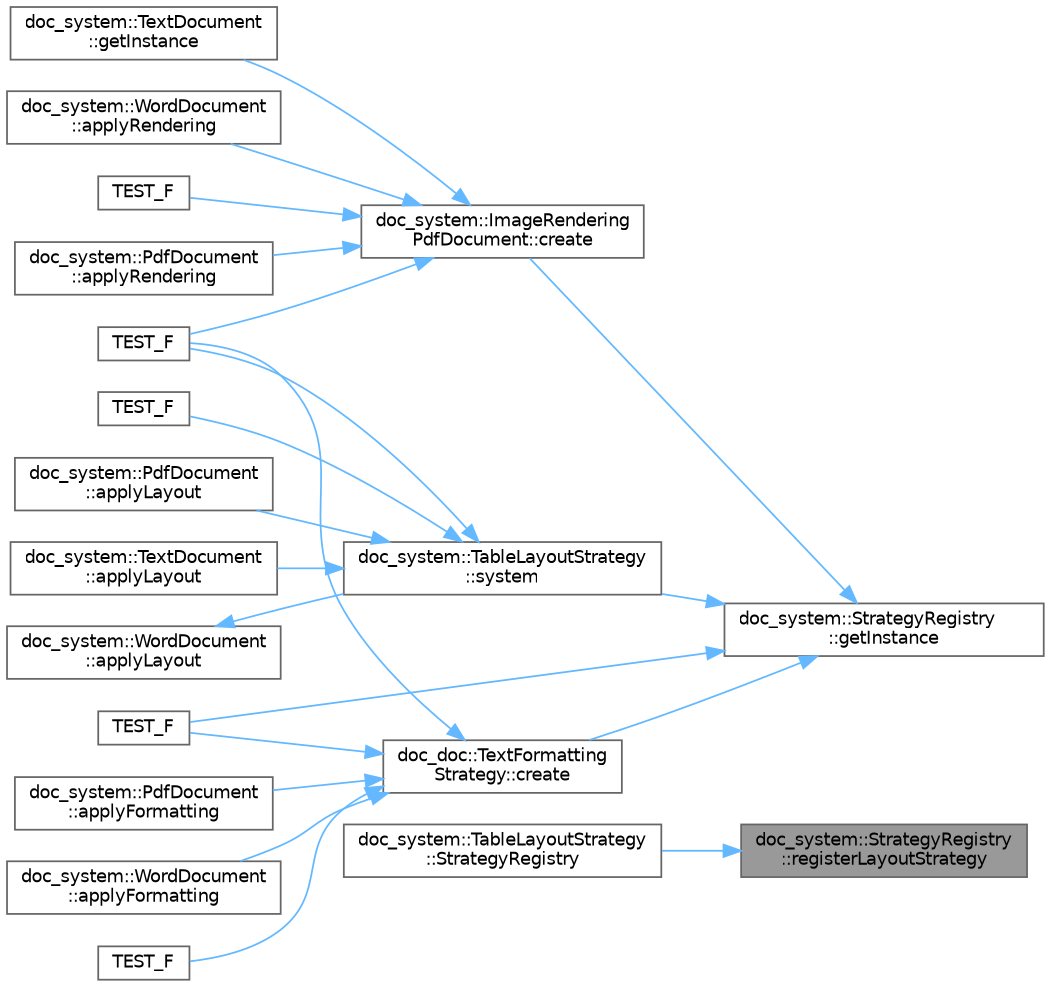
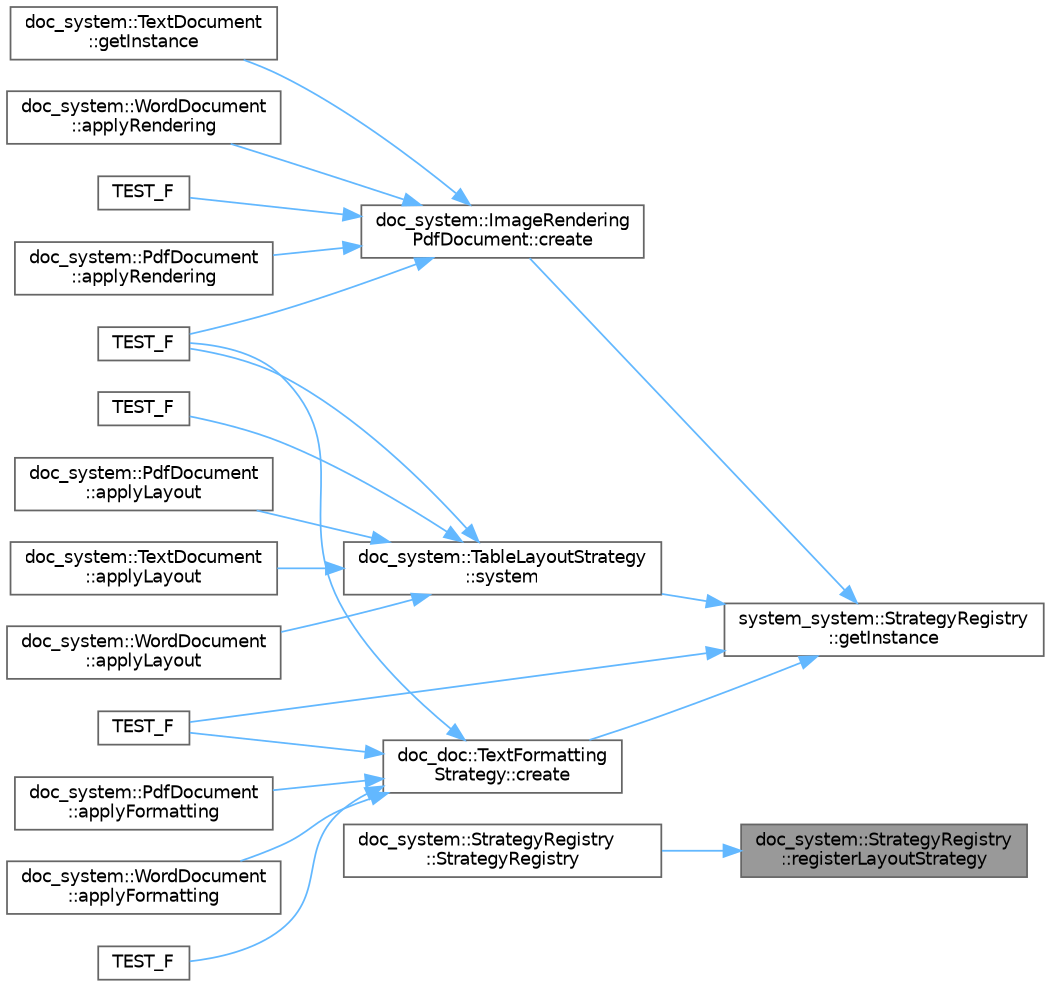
edge "doc_system::TableLayoutStrategy ::system" -> "doc_system::WordDocument ::applyLayout": reversed
node "doc_system::StrategyRegistry ::getInstance": label "doc_system::StrategyRegistry ::getInstance" -> "system_system::StrategyRegistry ::getInstance"
node "doc_system::TableLayoutStrategy ::StrategyRegistry": label "doc_system::TableLayoutStrategy ::StrategyRegistry" -> "doc_system::StrategyRegistry ::StrategyRegistry"
